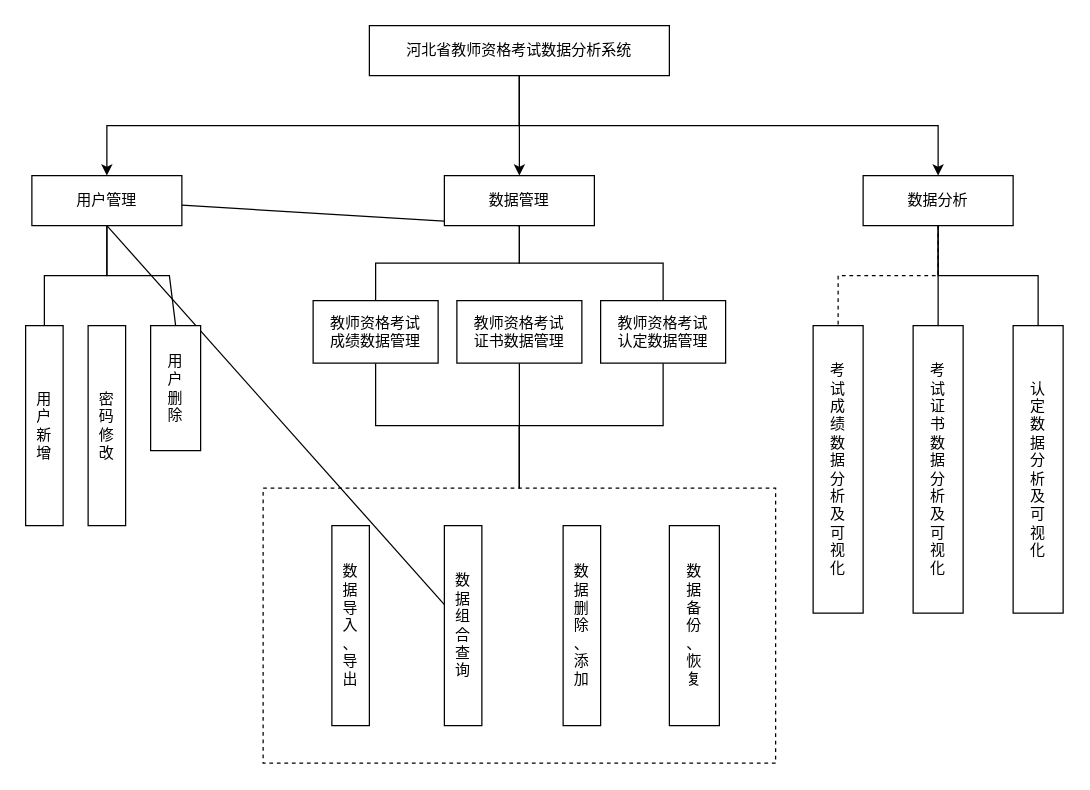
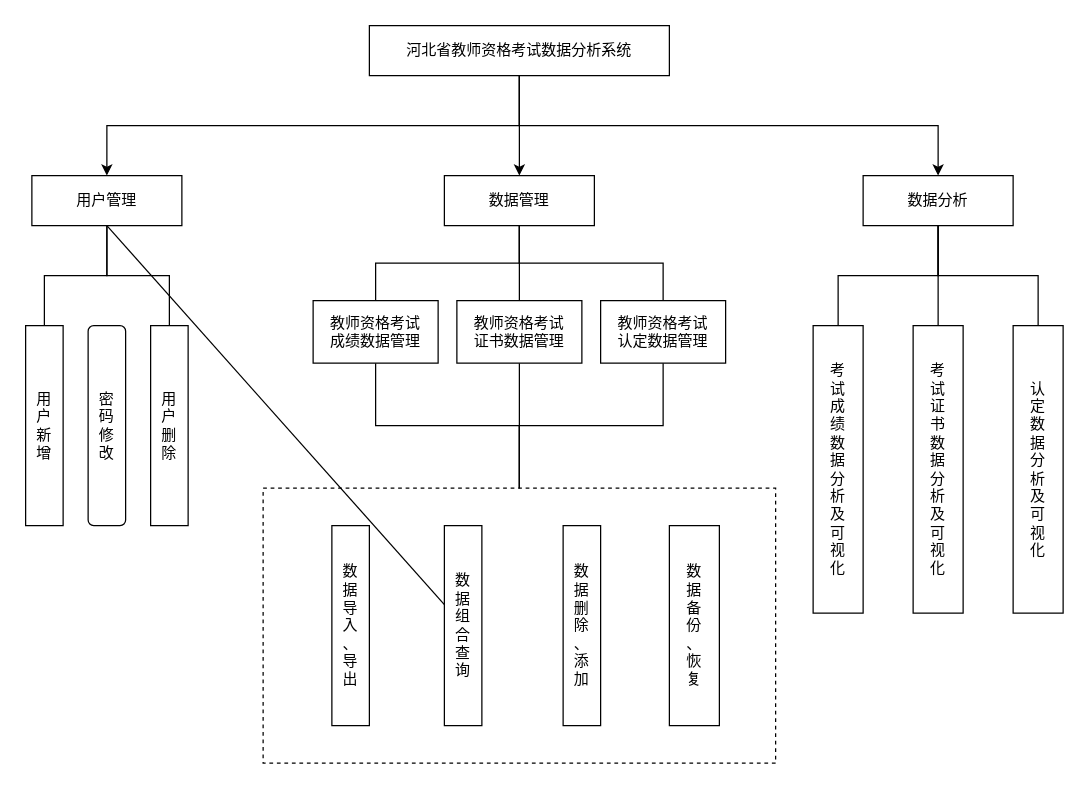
edge "用户管理" -- "数据管理": now "教师资格考试 证书数据管理" -- "数据管理"
edge "数据分析" -- "考 试 成 绩 数 据 分 析 及 可 视 化": style dashed -> solid
node "用 户 删 除": size 50x125 -> 38x200
node "密 码 修 改": shape rectangle -> rounded rectangle
